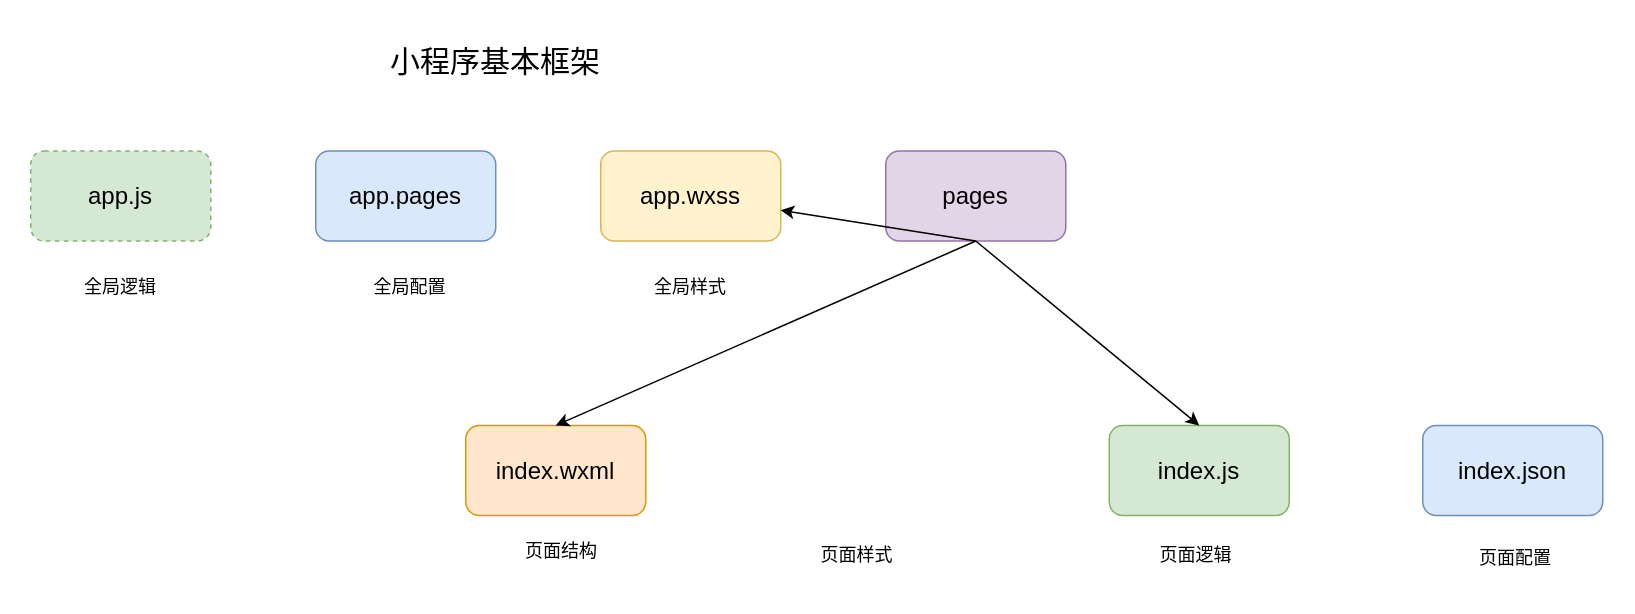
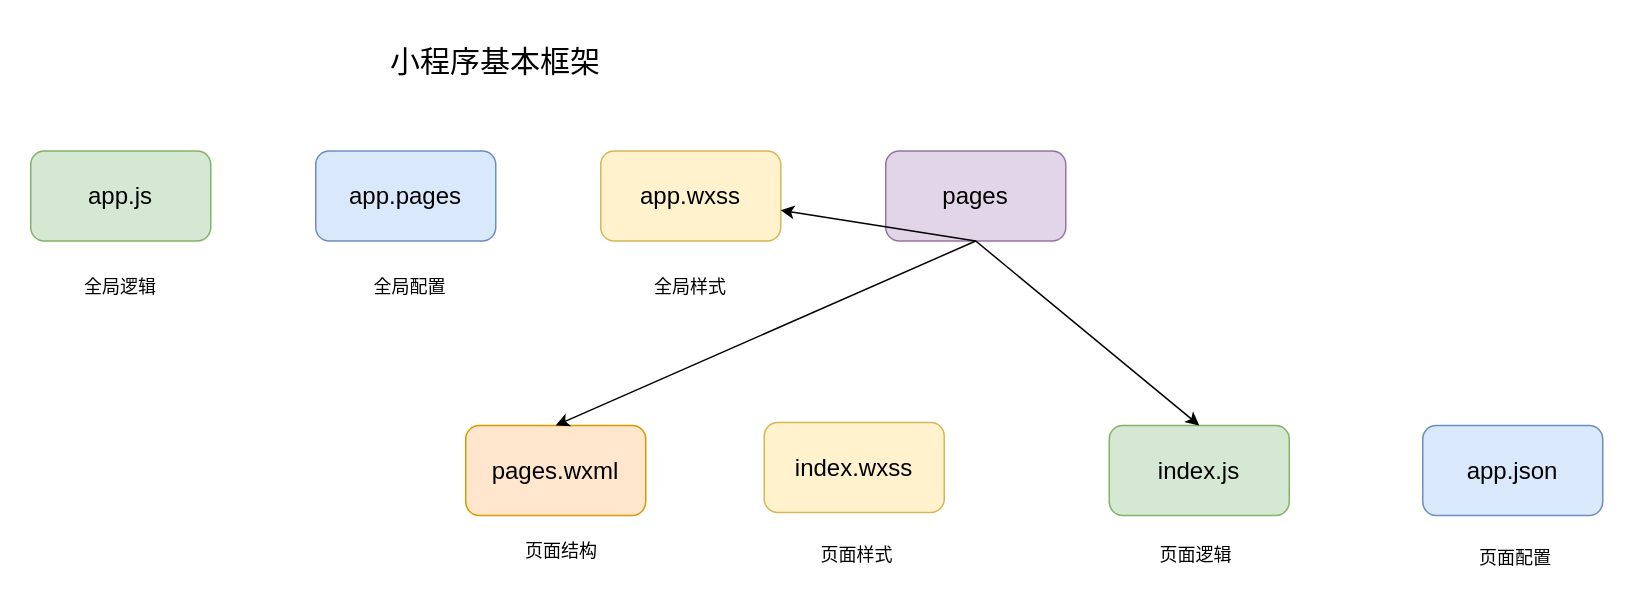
node "app.js": style dashed -> solid
node "index.wxss": added
node "index.wxml": label "index.wxml" -> "pages.wxml"
node "index.json": label "index.json" -> "app.json"
